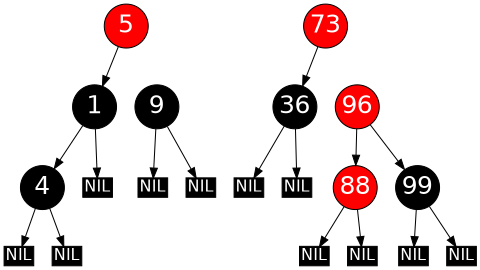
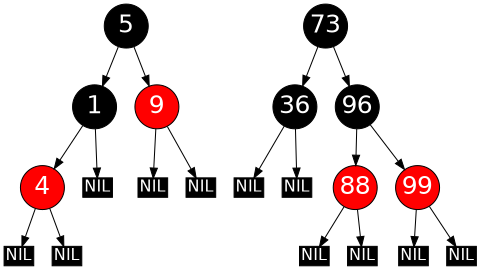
node "5": fillcolor red -> black
node "73": fillcolor red -> black
edge "5" -> "9": added
edge "73" -> "96": added
node "9": fillcolor black -> red
node "96": fillcolor red -> black
node "4": fillcolor black -> red
node "99": fillcolor black -> red
